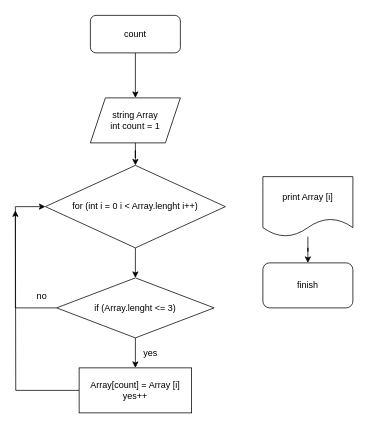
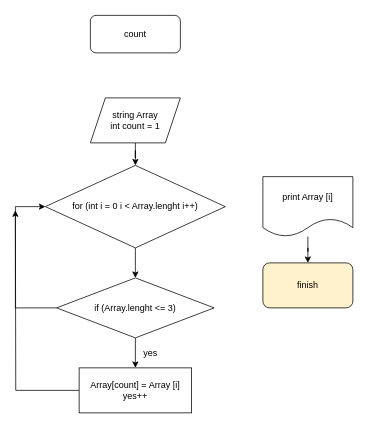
edge "count" -> "string Array int count = 1": removed
node "finish": fillcolor #ffffff -> #fff2cc
node "no": removed
